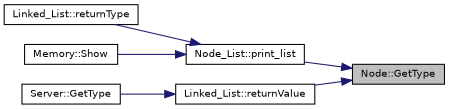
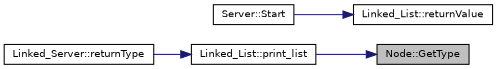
node "Linked_List::returnType": label "Linked_List::returnType" -> "Linked_Server::returnType"
node "Memory::Show": removed
node "Node_List::print_list": label "Node_List::print_list" -> "Linked_List::print_list"
edge "Linked_List::returnValue" -> "Node::GetType": removed
node "Server::GetType": label "Server::GetType" -> "Server::Start"
